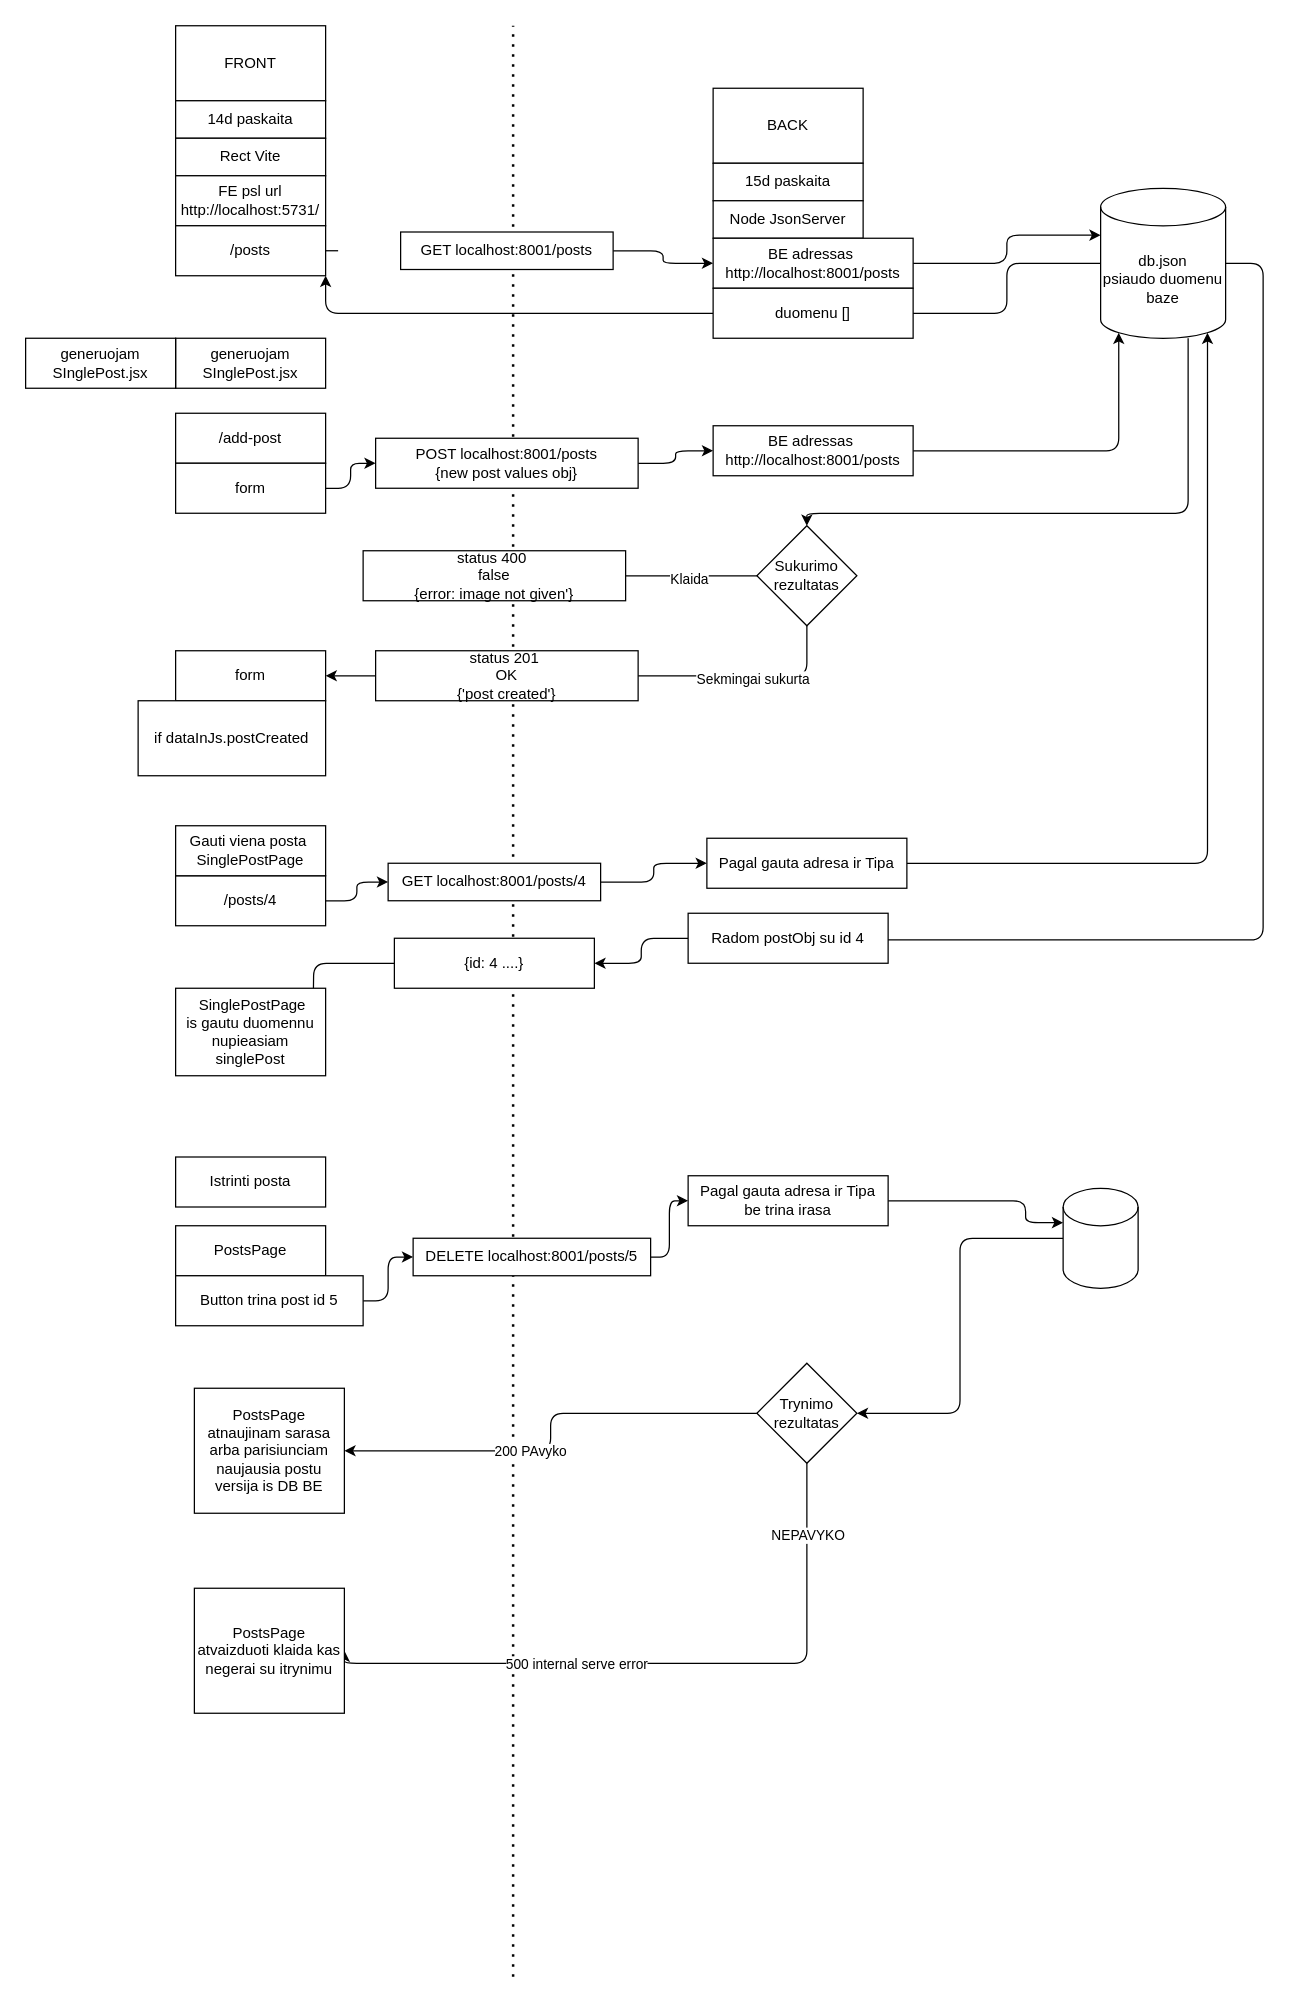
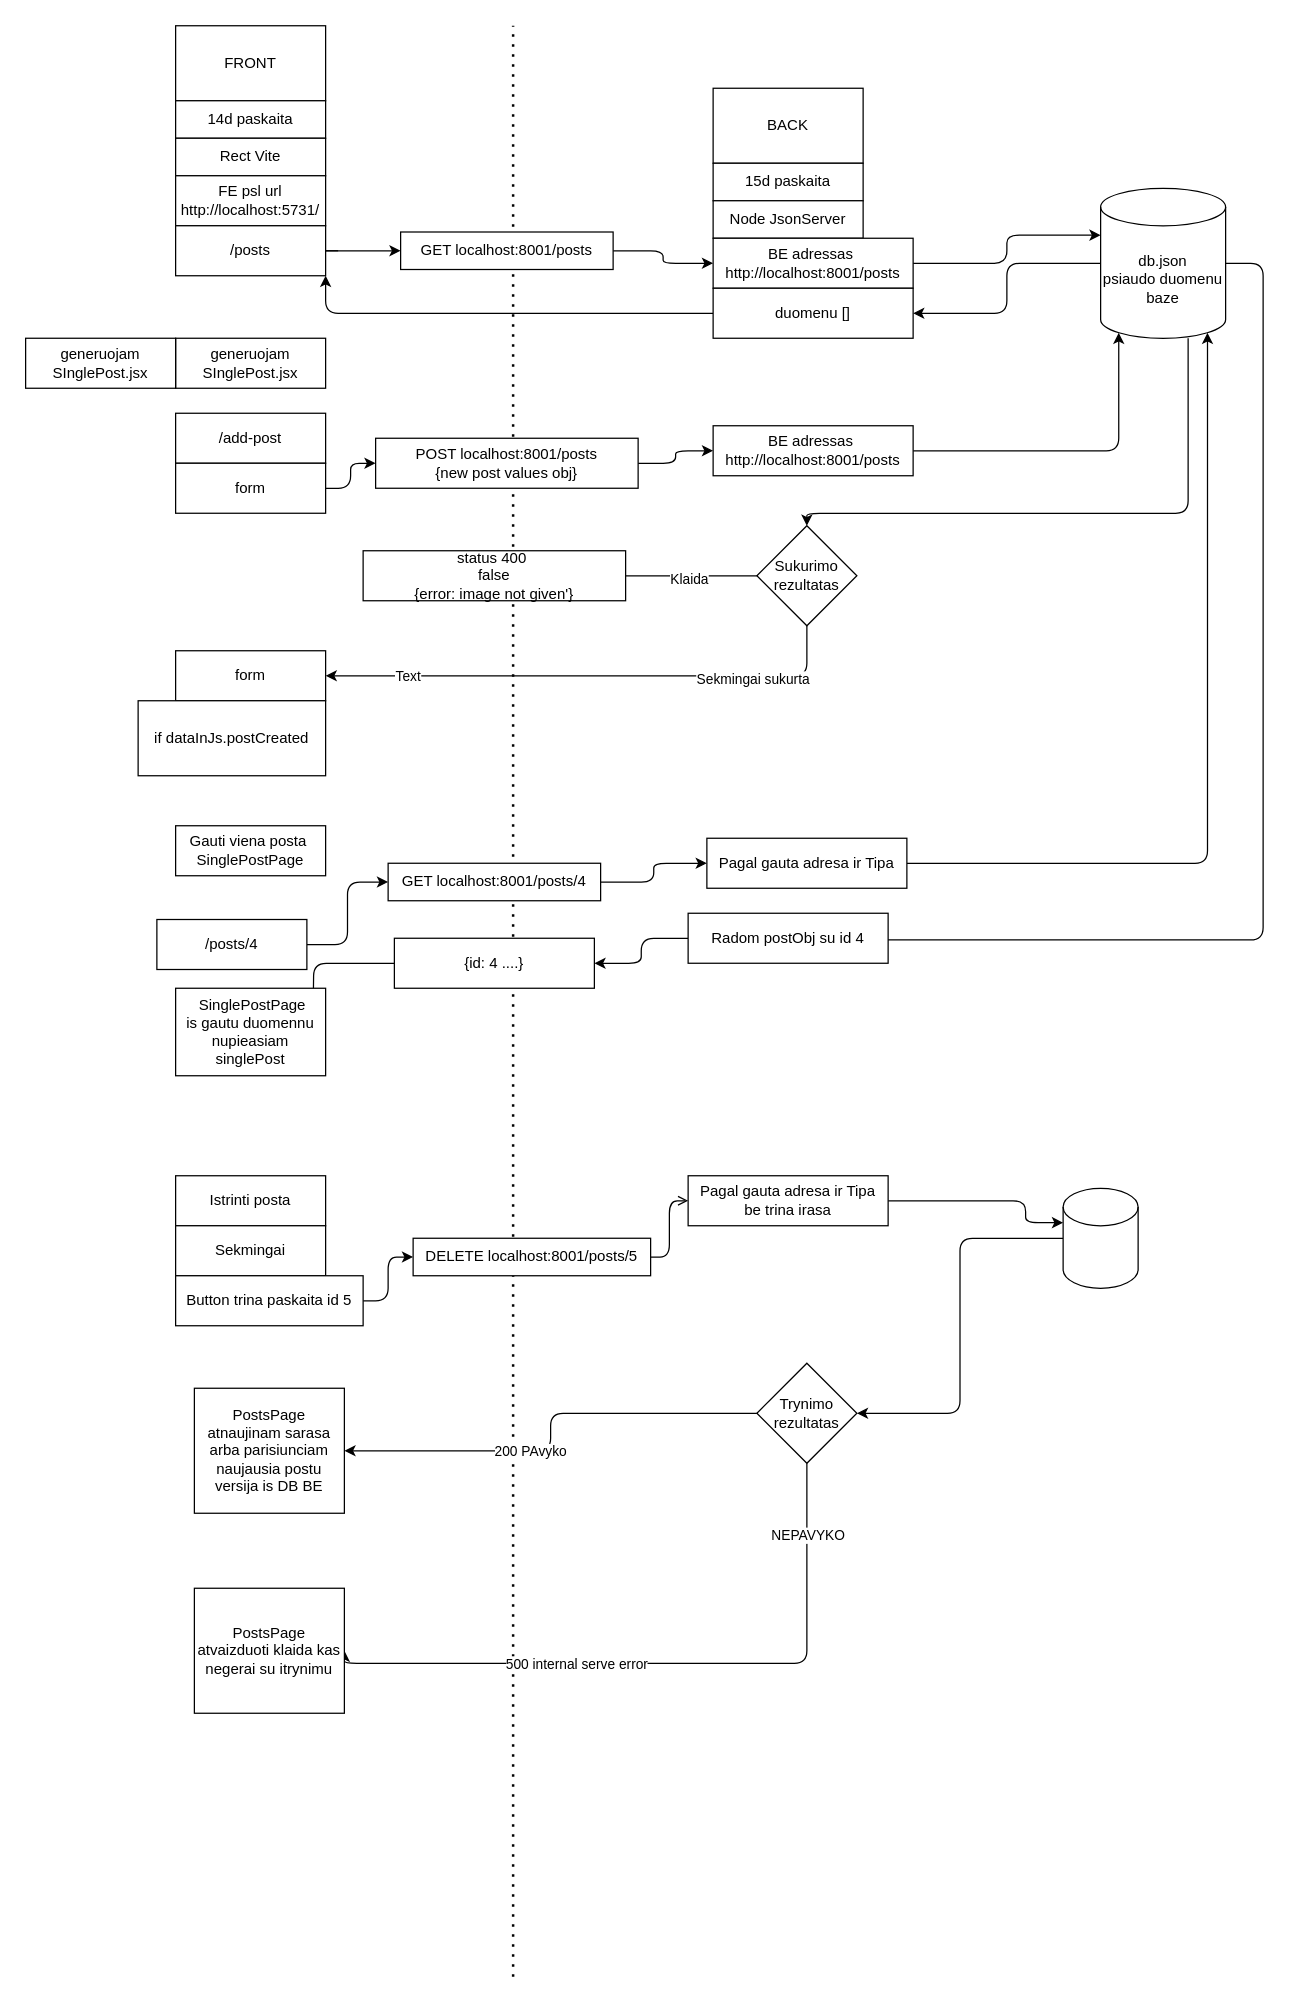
edge "/posts" -> "GET localhost:8001/posts": added
edge "db.json psiaudo duomenu baze" -- "duomenu []": arrowhead none -> classic
node "status 201 OK {'post created'}": removed
node "/posts/4": moved (251, 901) -> (232, 944)
node "Istrinti posta": moved (251, 1182) -> (251, 1201)
edge "DELETE localhost:8001/posts/5" -> "Pagal gauta adresa ir Tipa be trina irasa": arrowhead classic -> open
node "PostsPage": label "PostsPage" -> "Sekmingai"
node "Button trina post id 5": label "Button trina post id 5" -> "Button trina paskaita id 5"
